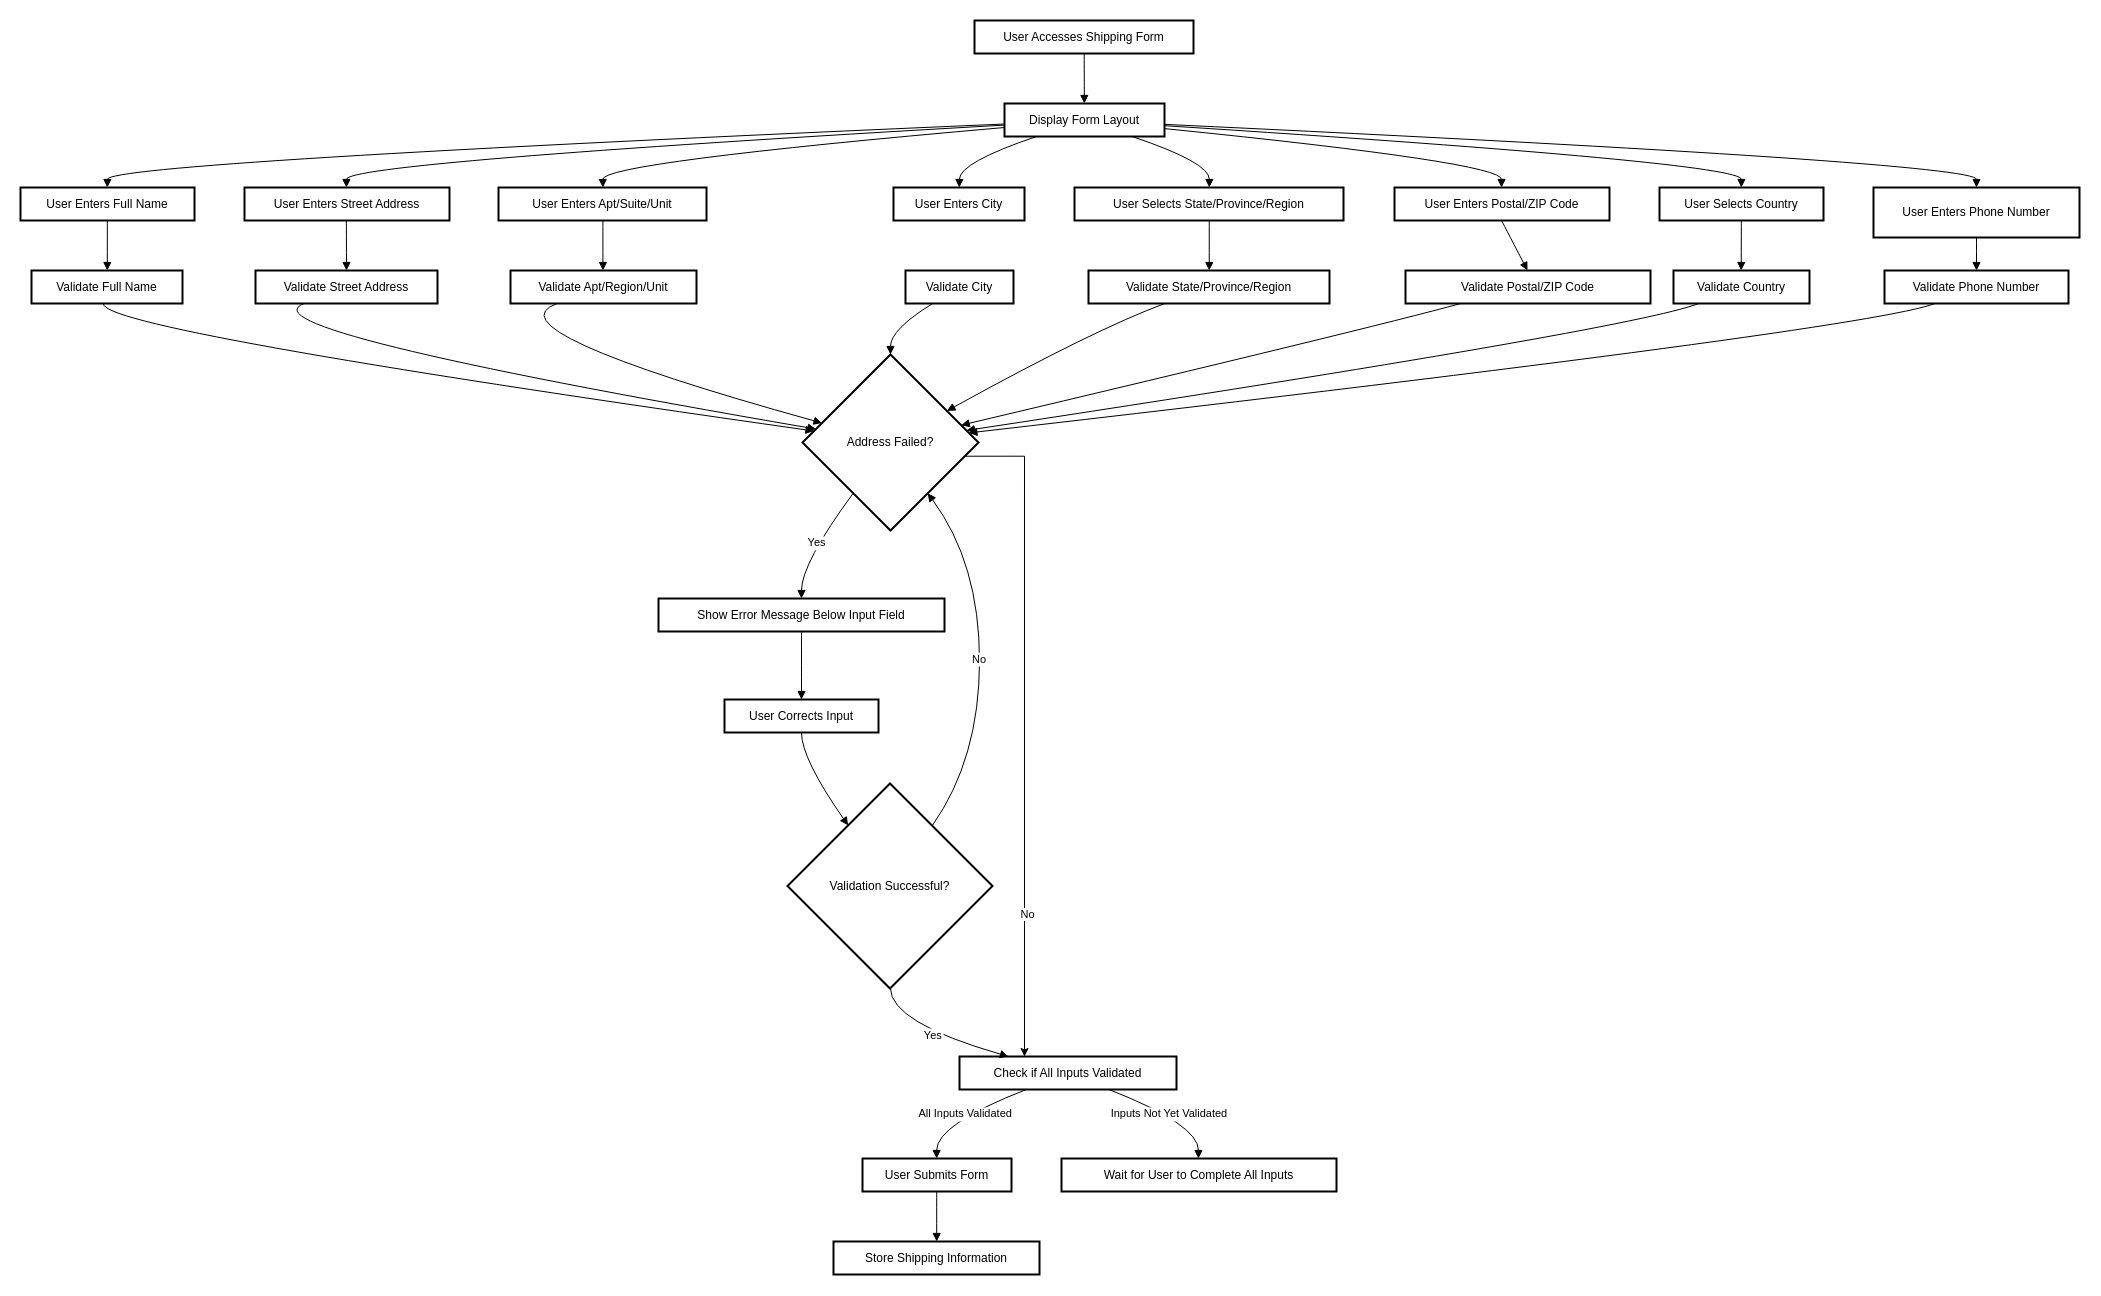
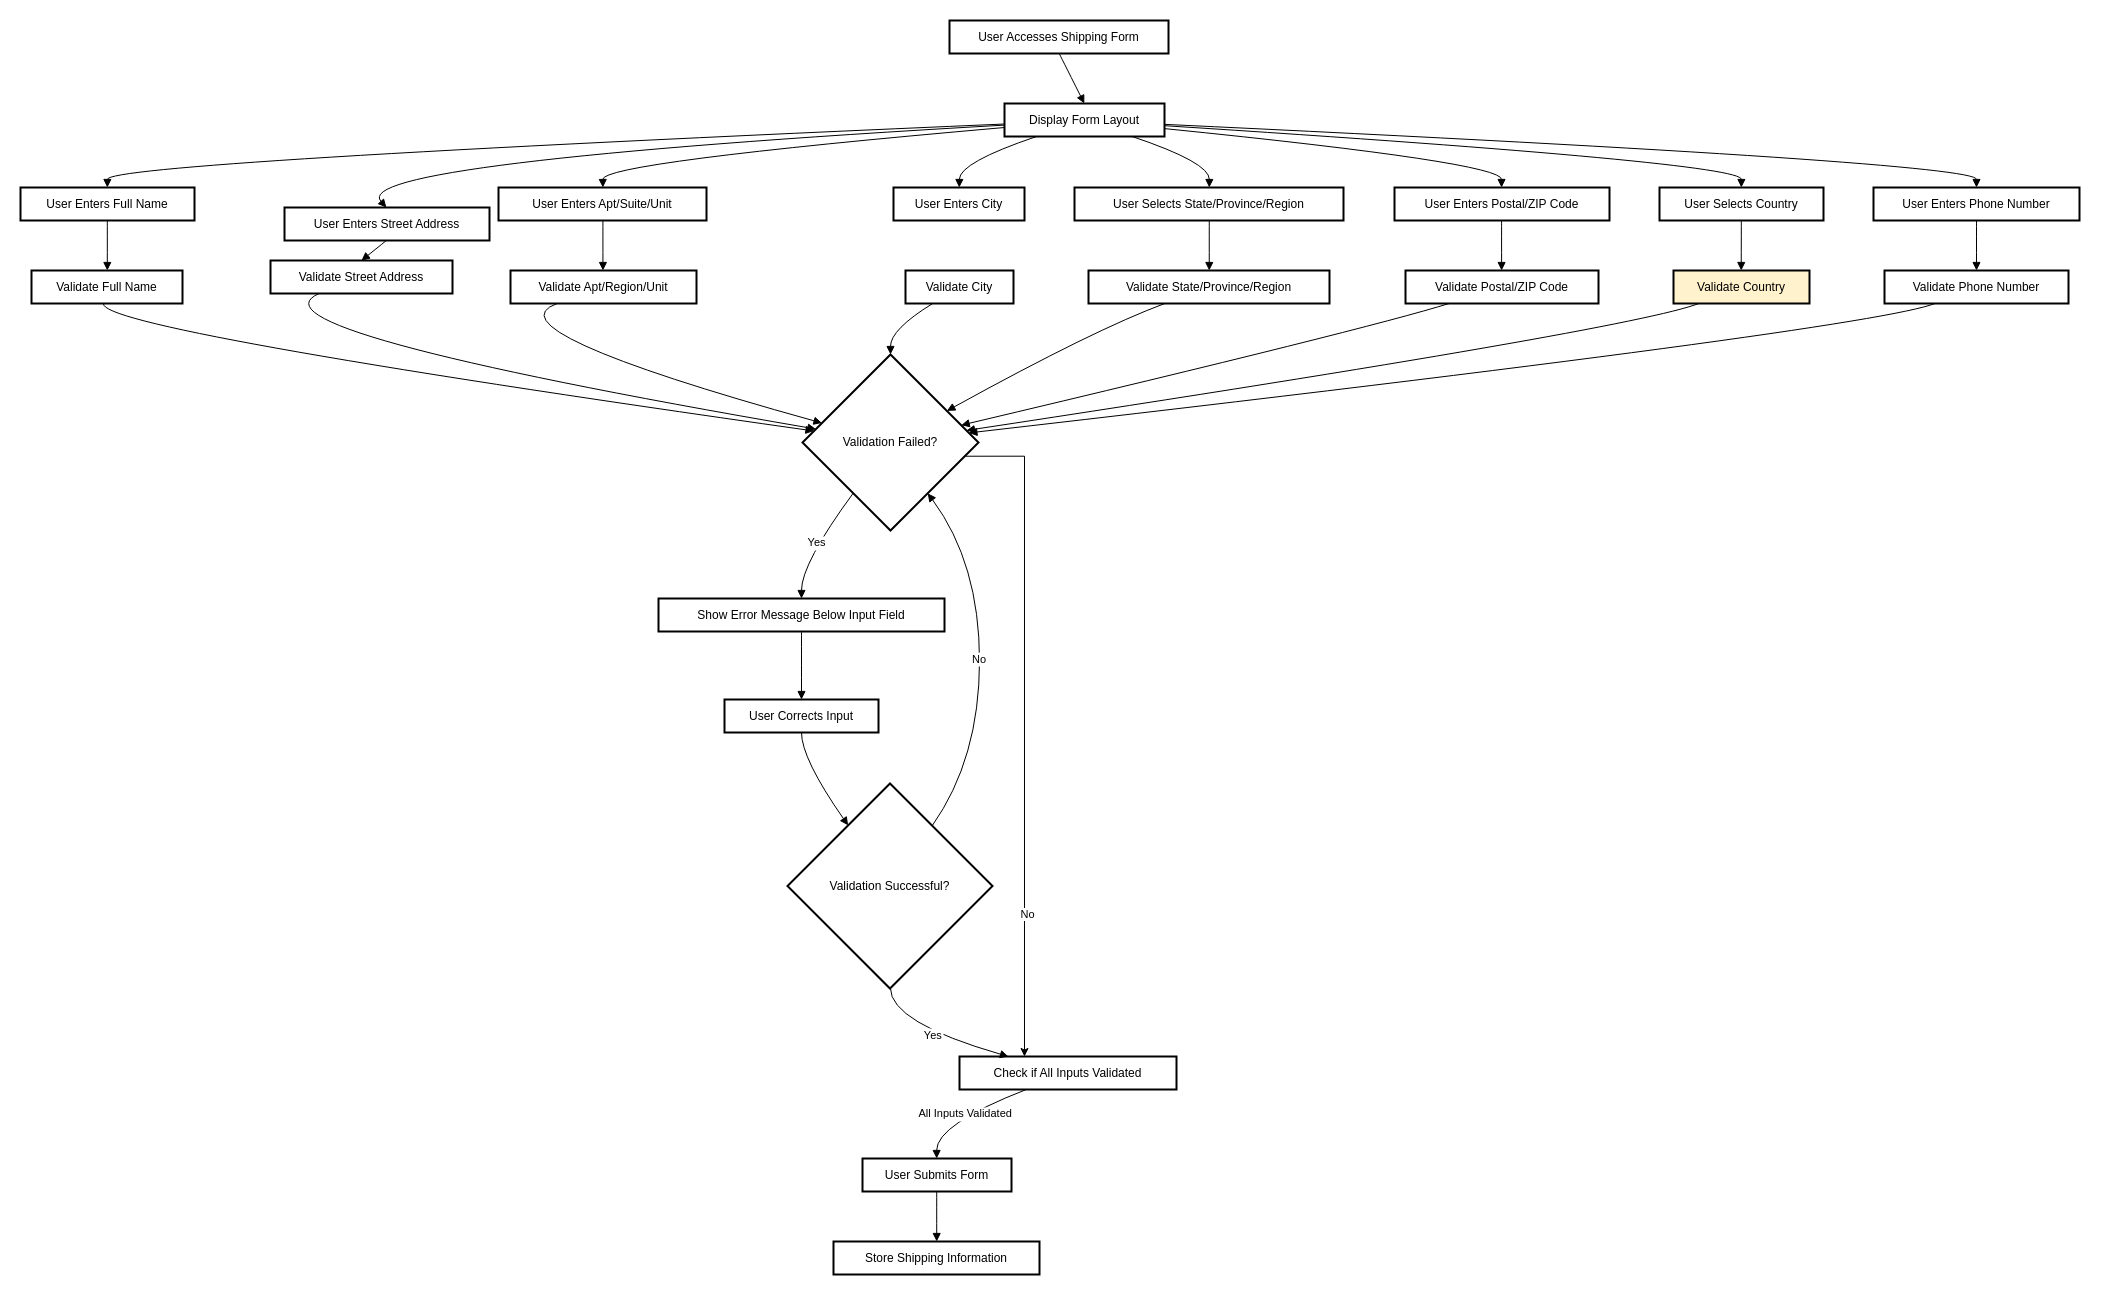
node "User Accesses Shipping Form": moved (1084, 37) -> (1059, 37)
node "User Enters Street Address": moved (347, 204) -> (387, 224)
node "User Enters Phone Number": size 206x50 -> 206x33
node "Validate Street Address": moved (347, 287) -> (362, 277)
node "Validate Postal/ZIP Code": size 245x33 -> 193x33
node "Validate Country": fillcolor #ffffff -> #fff2cc
node "Address Failed?": label "Address Failed?" -> "Validation Failed?"
edge "Check if All Inputs Validated" -> "Wait for User to Complete All Inputs": removed, label "Inputs Not Yet Validated"
node "Wait for User to Complete All Inputs": removed
